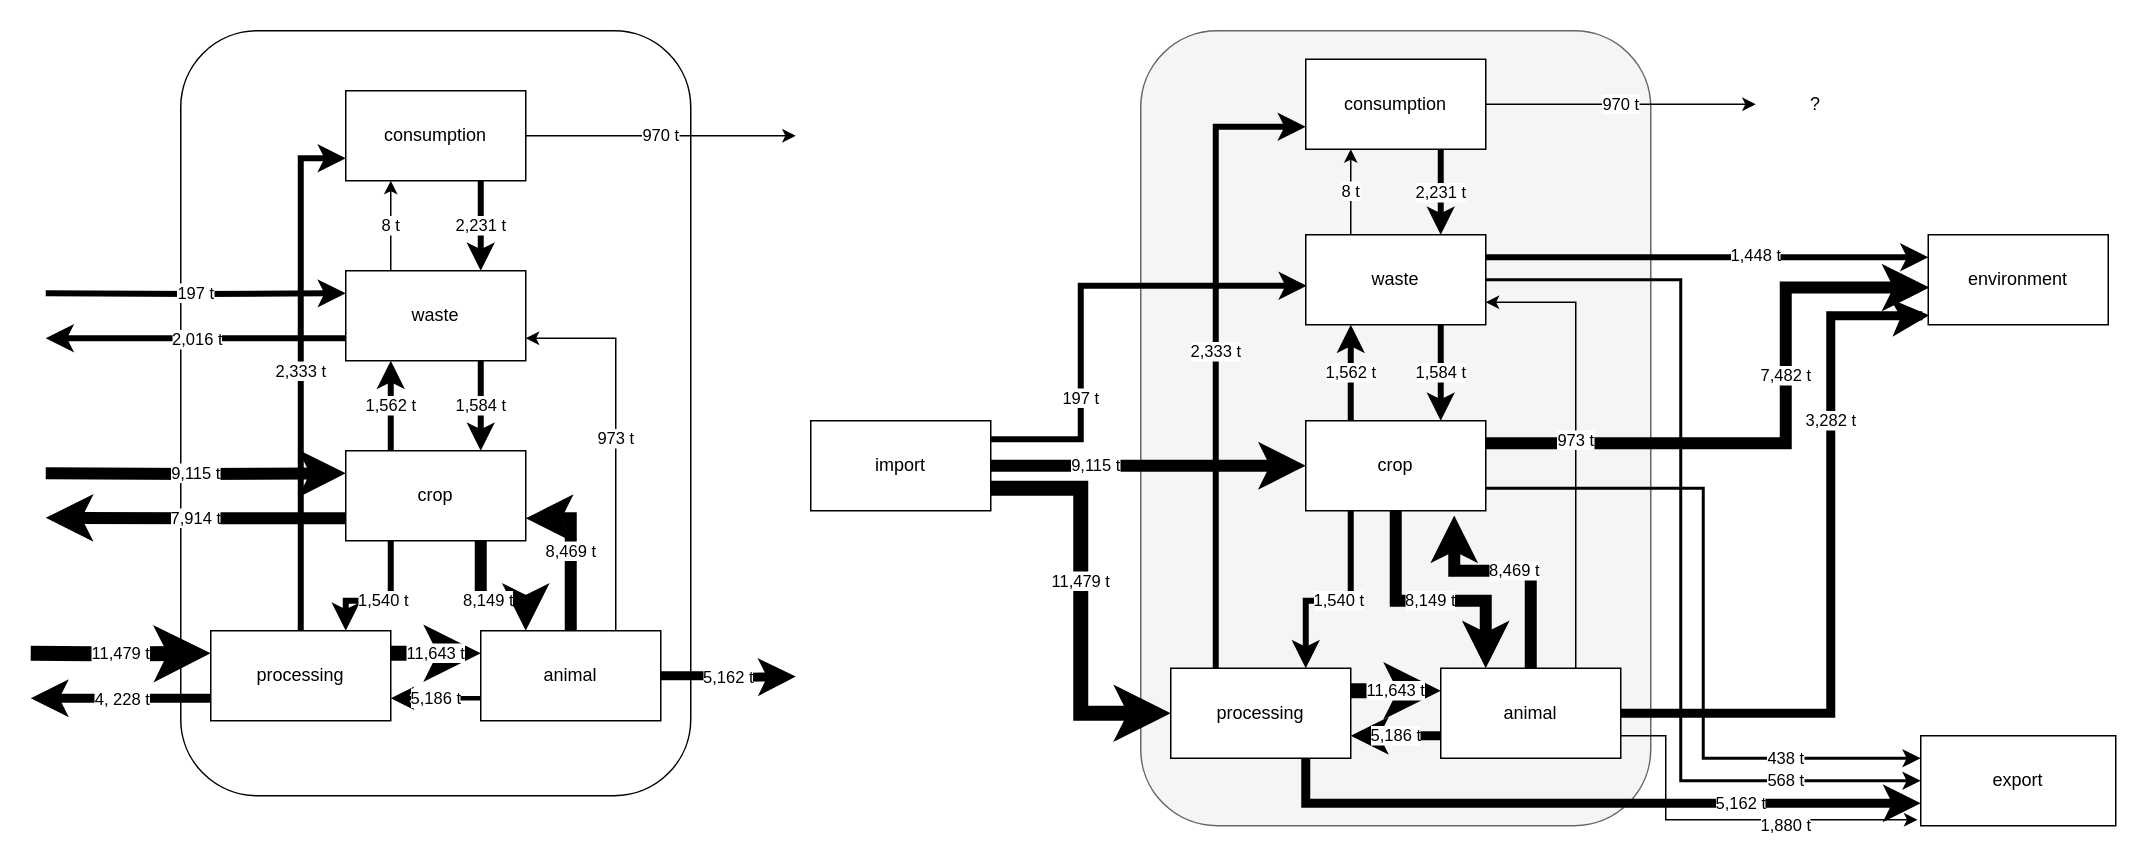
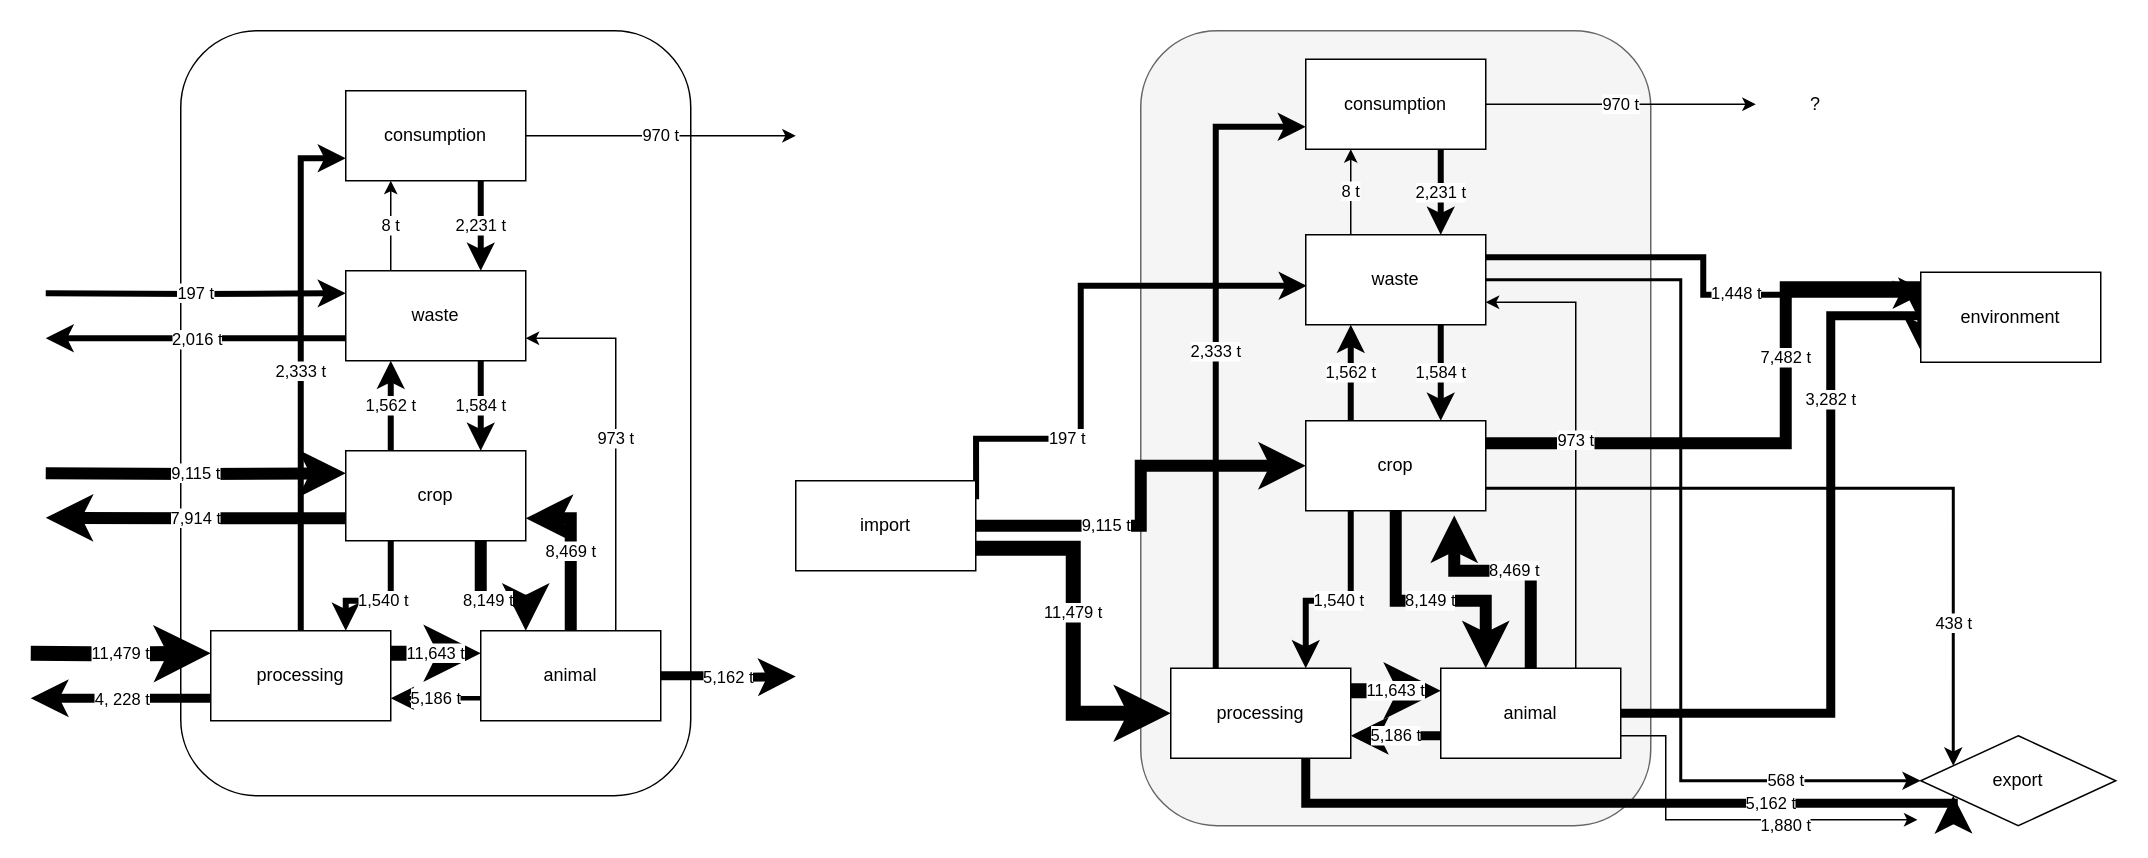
node "environment": moved (2018, 280) -> (2011, 317)
node "import": moved (901, 466) -> (886, 526)
node "export": shape rectangle -> diamond
